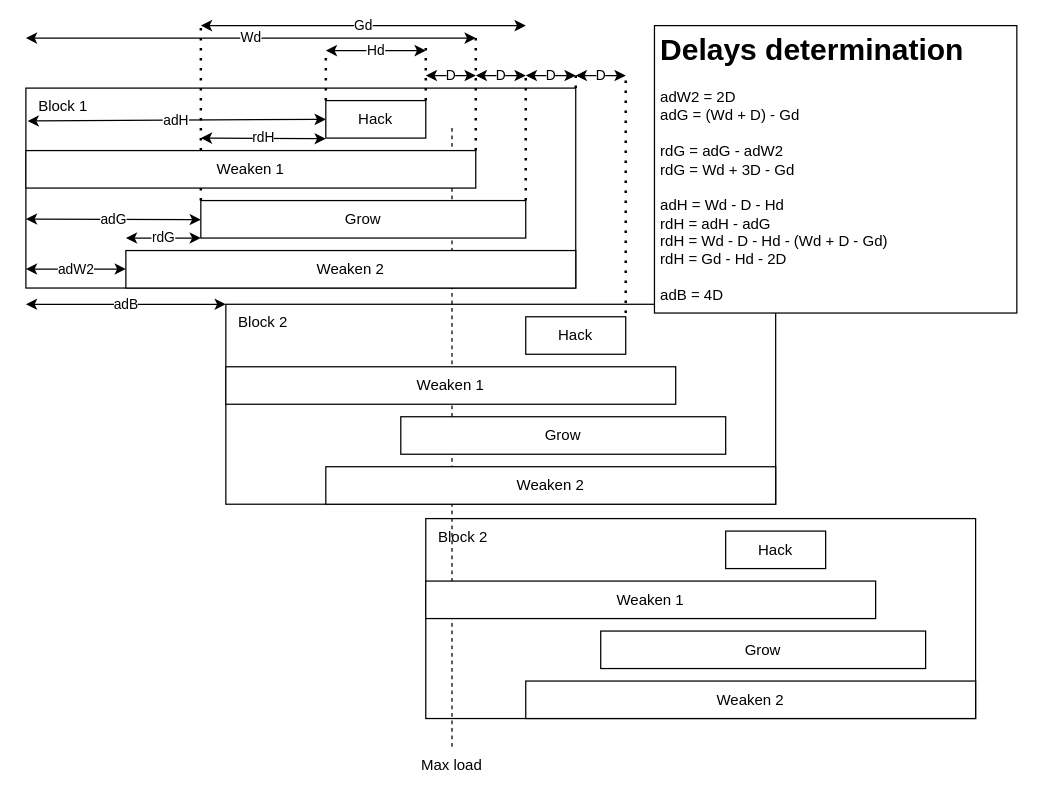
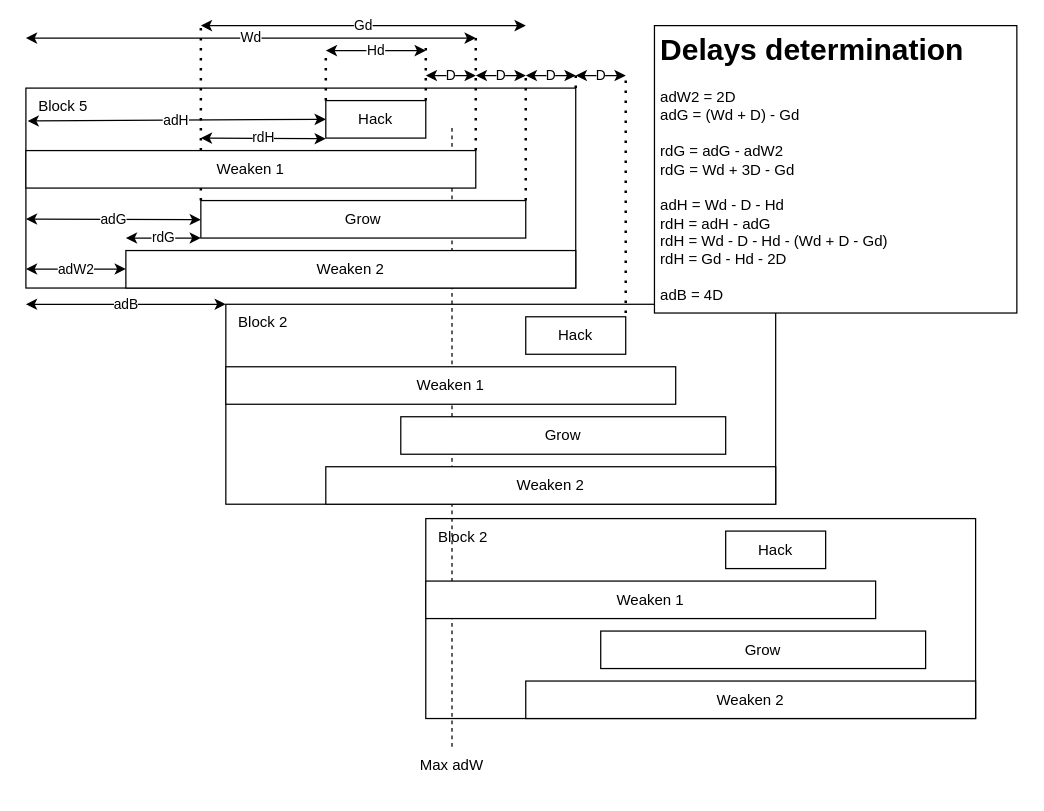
node "Block 1": label "Block 1" -> "Block 5"
node "Max load": label "Max load" -> "Max adW"
